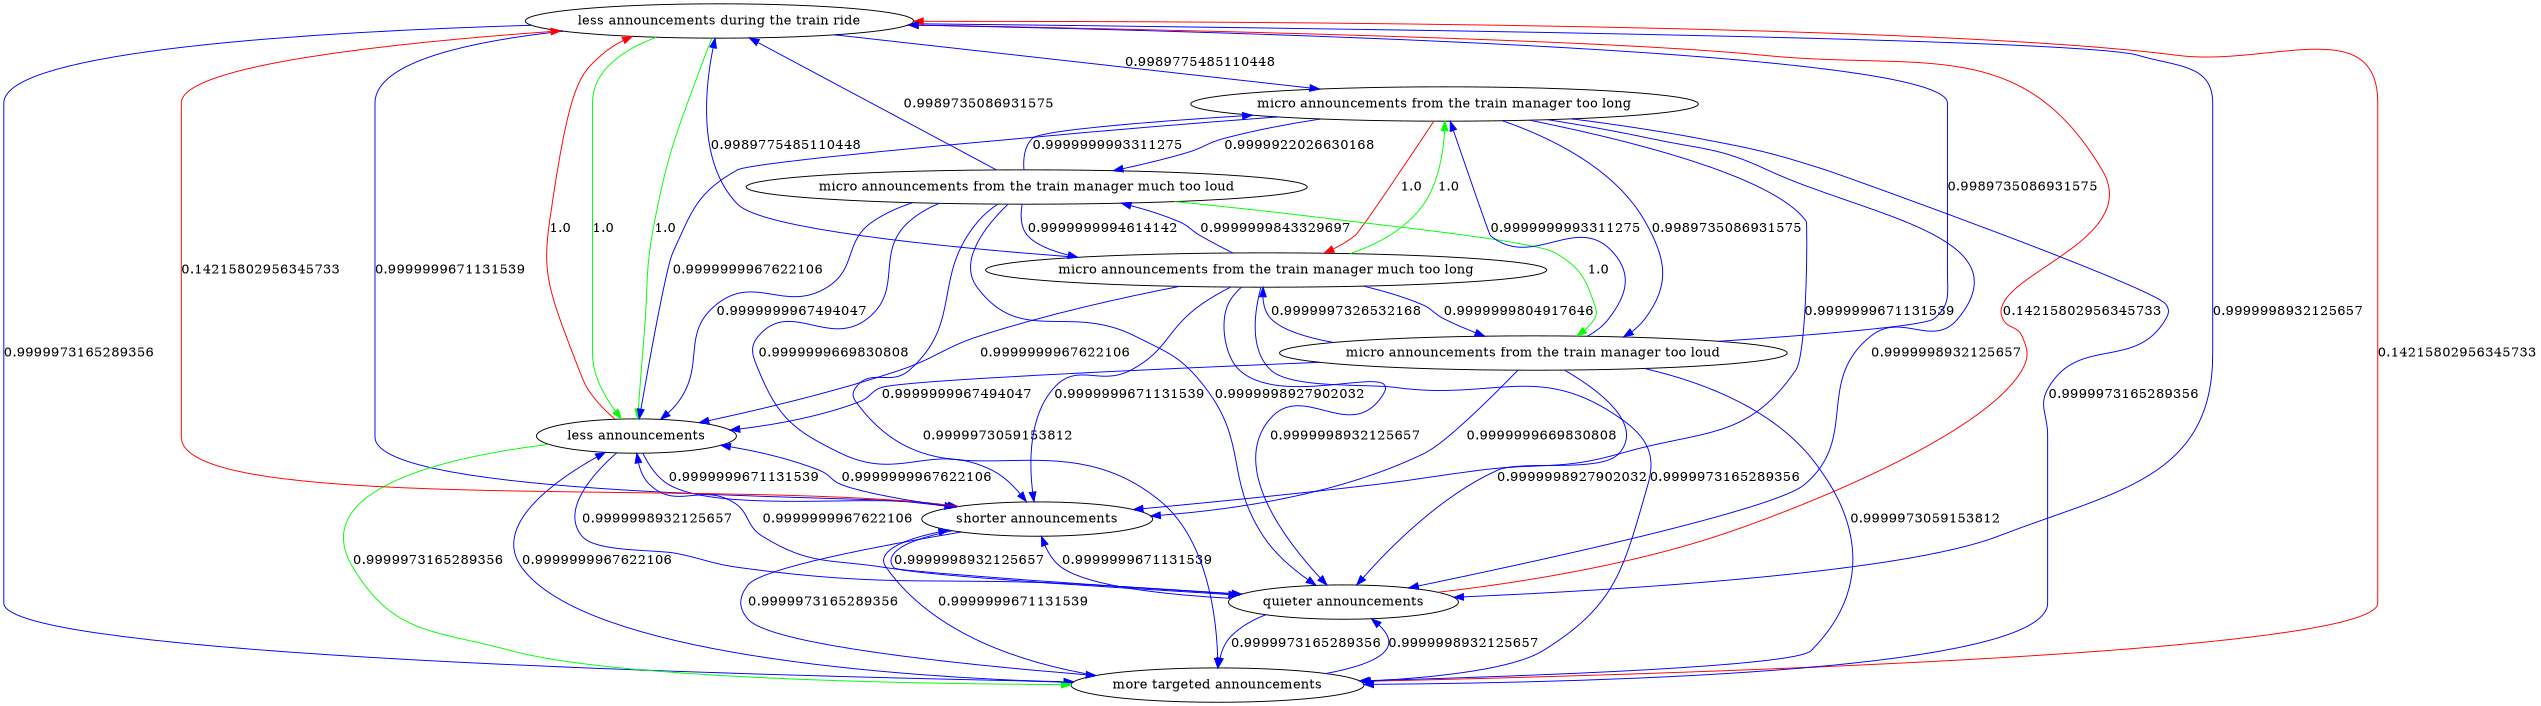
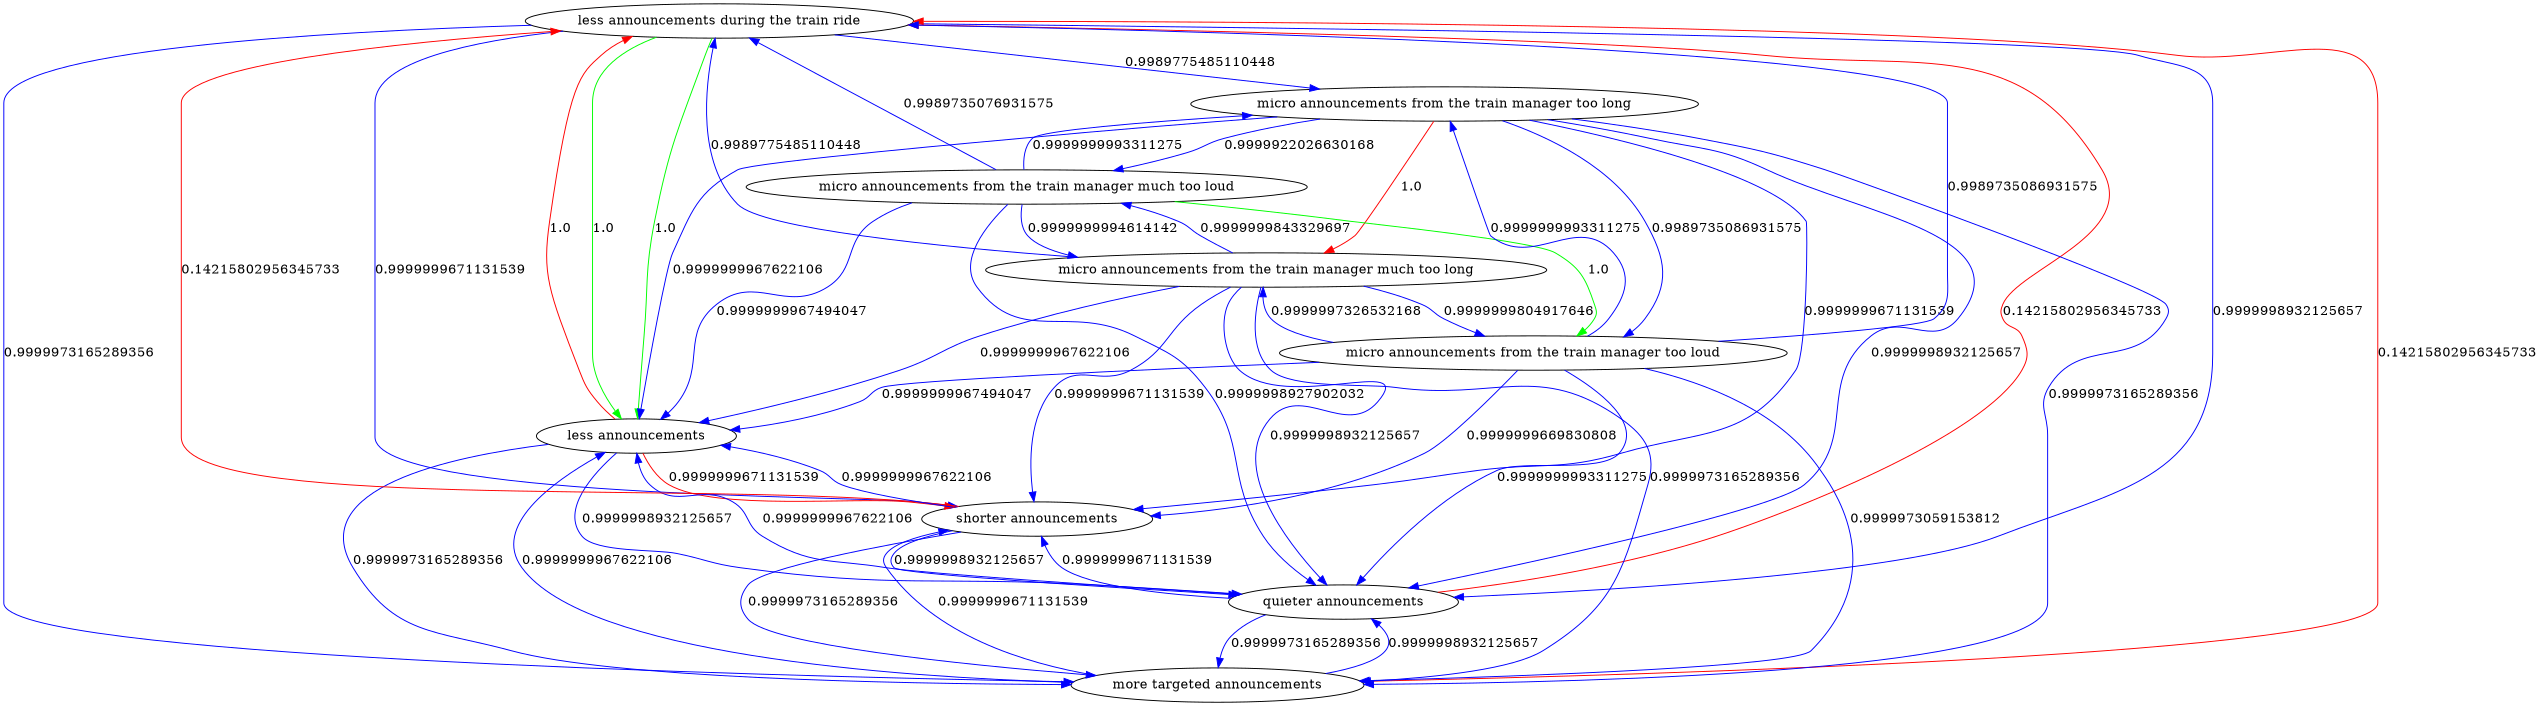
edge "micro announcements from the train manager much too loud" -> "less announcements during the train ride": label "0.9989735086931575" -> "0.9989735076931575"
edge "micro announcements from the train manager much too long" -> "micro announcements from the train manager too long": removed, label "1.0"
edge "micro announcements from the train manager much too loud" -> "shorter announcements": removed, label "0.9999999669830808"
edge "micro announcements from the train manager much too loud" -> "more targeted announcements": removed, label "0.9999973059153812"
edge "micro announcements from the train manager too loud" -> "quieter announcements": label "0.9999998927902032" -> "0.9999999993311275"
edge "less announcements" -> "shorter announcements": color blue -> red
edge "less announcements" -> "more targeted announcements": color green -> blue
